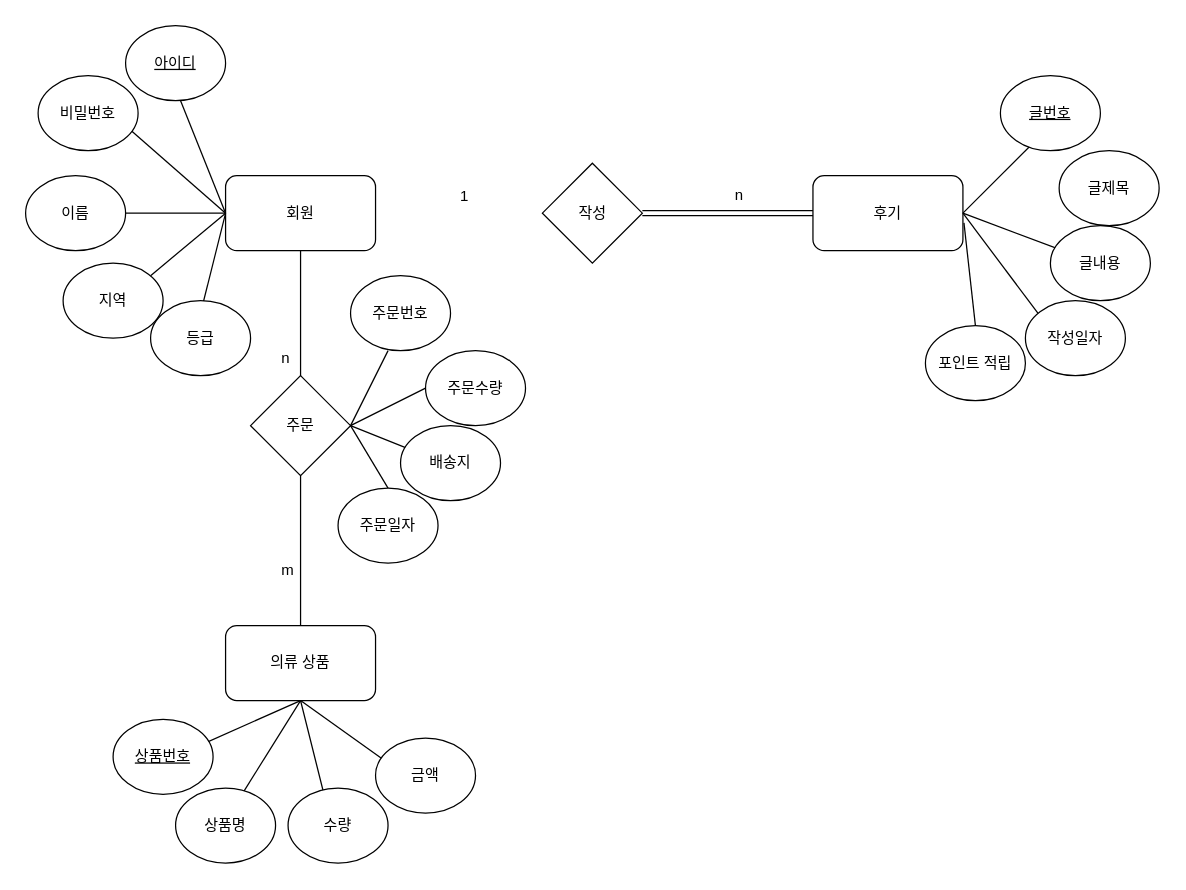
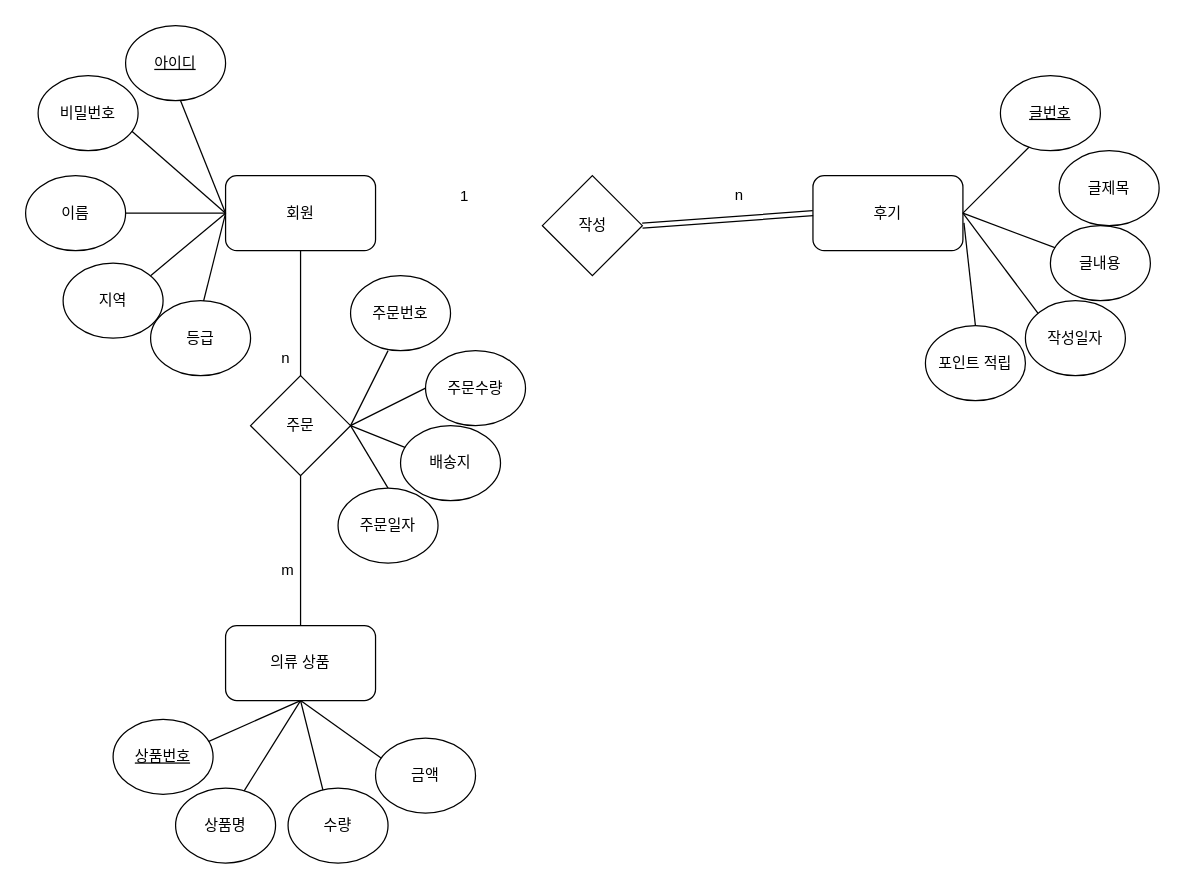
node "작성": moved (593, 213) -> (593, 226)
